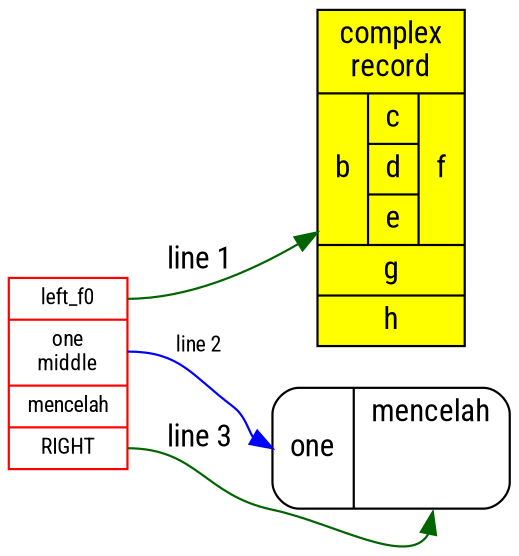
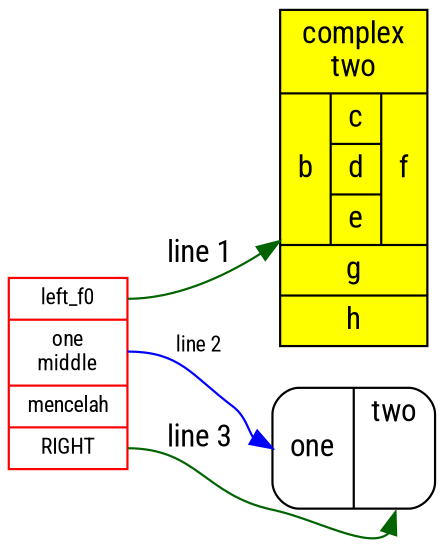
node "complex": text "record" -> "two"
node "one": text "mencelah" -> "two"
